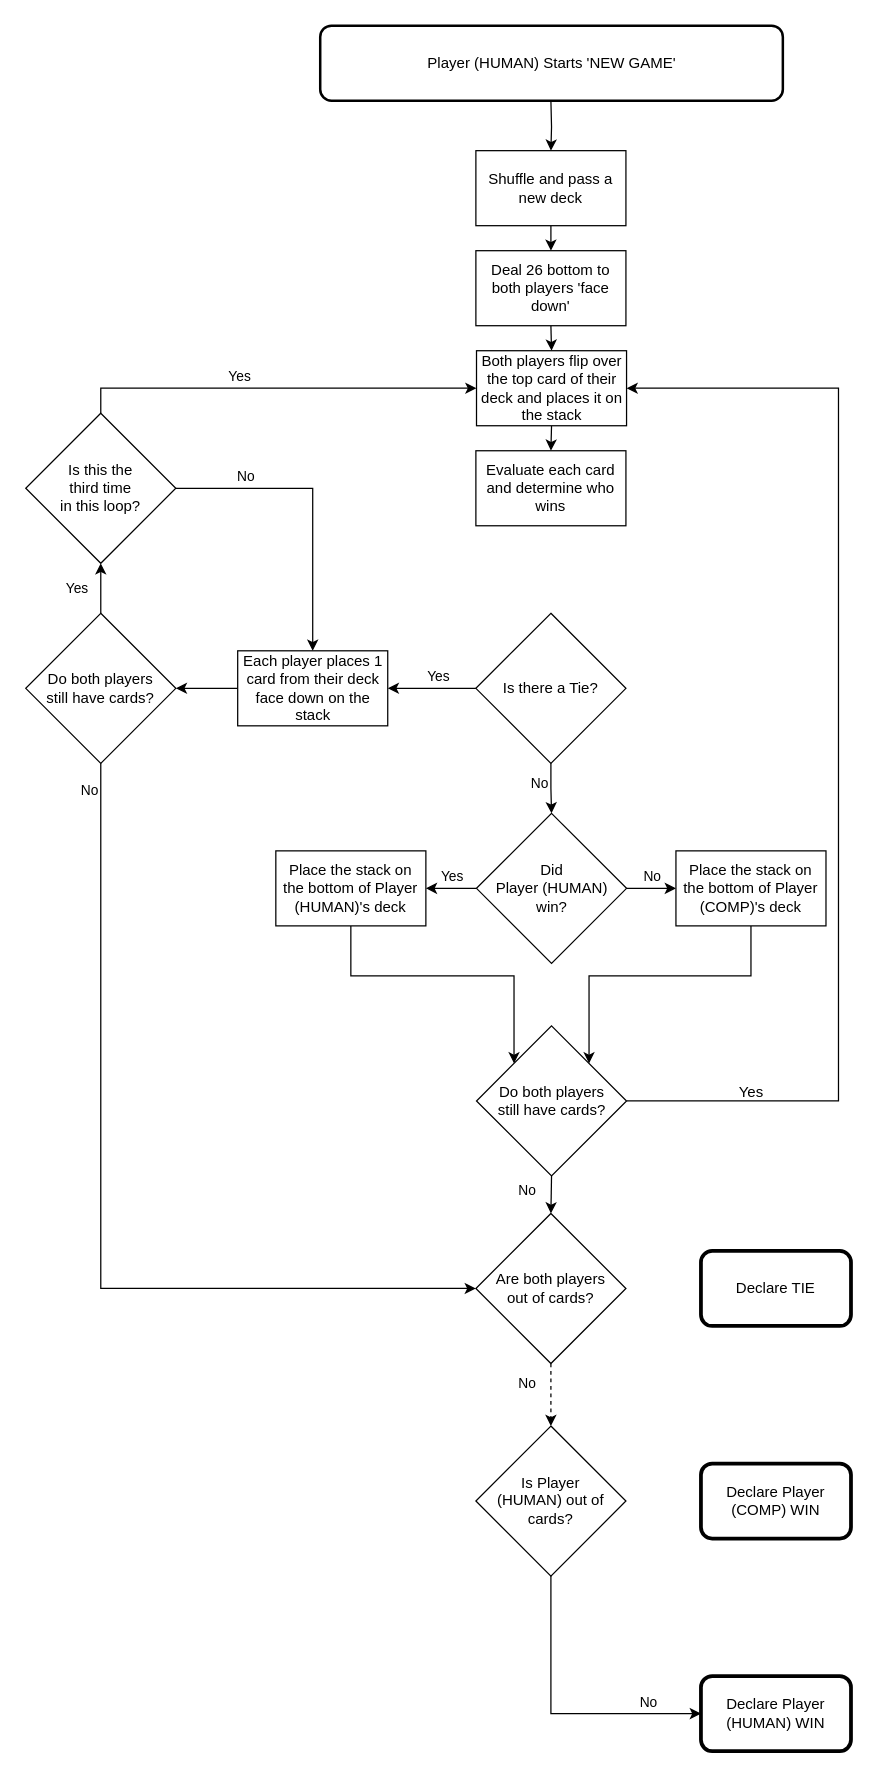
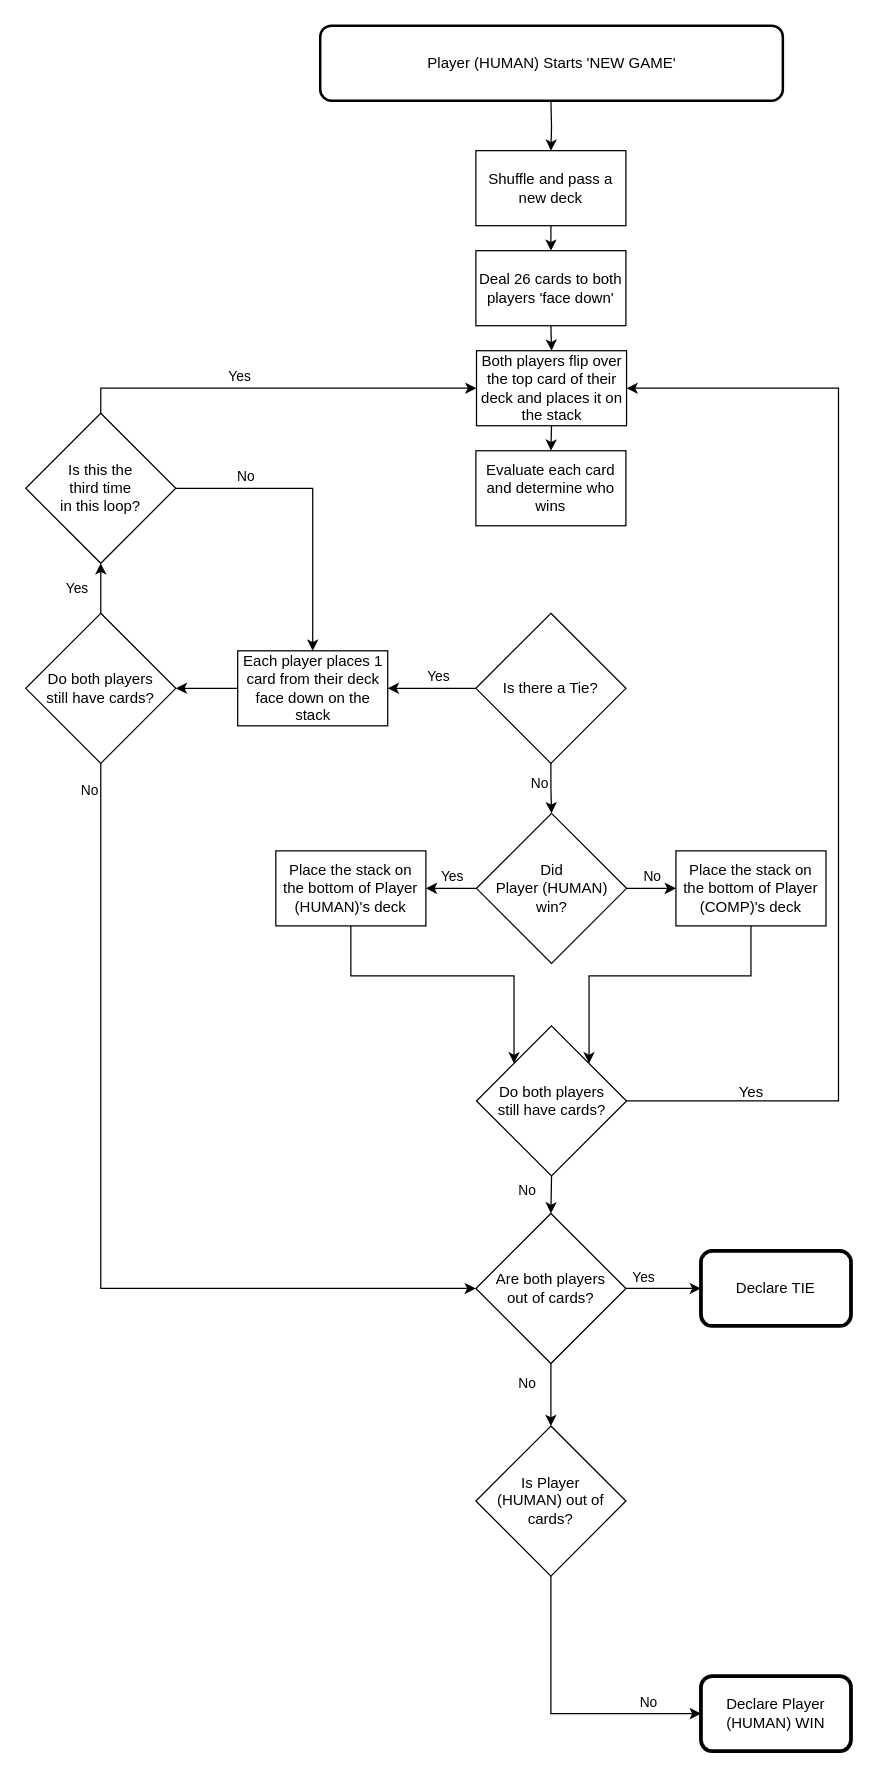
node "Deal 26 bottom to both players 'face down'": label "Deal 26 bottom to both players 'face down'" -> "Deal 26 cards to both players 'face down'"
edge "Are both players out of cards?" -> "Declare TIE": added, label "Yes"
edge "Are both players out of cards?" -> "Is Player (HUMAN) out of cards?": style dashed -> solid
node "Declare Player (COMP) WIN": removed
